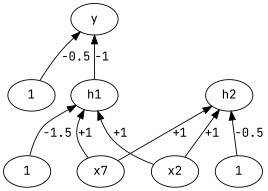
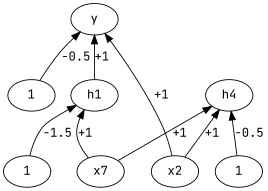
edge "h1" -> "y": label "-1" -> "+1"
node "h2": label "h2" -> "h4"
edge "x2" -> "h1": now "x2" -> "y"
